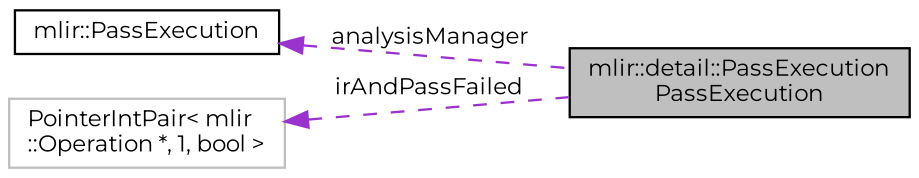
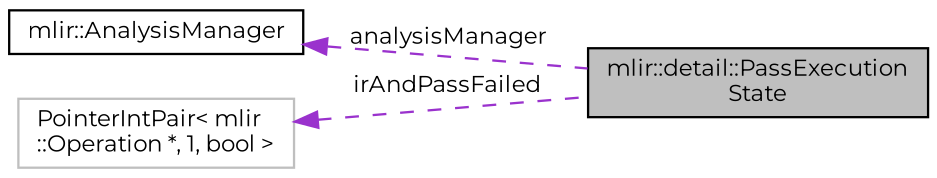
node "mlir::PassExecution": label "mlir::PassExecution" -> "mlir::AnalysisManager"
node "mlir::detail::PassExecution PassExecution": label "mlir::detail::PassExecution PassExecution" -> "mlir::detail::PassExecution State"
